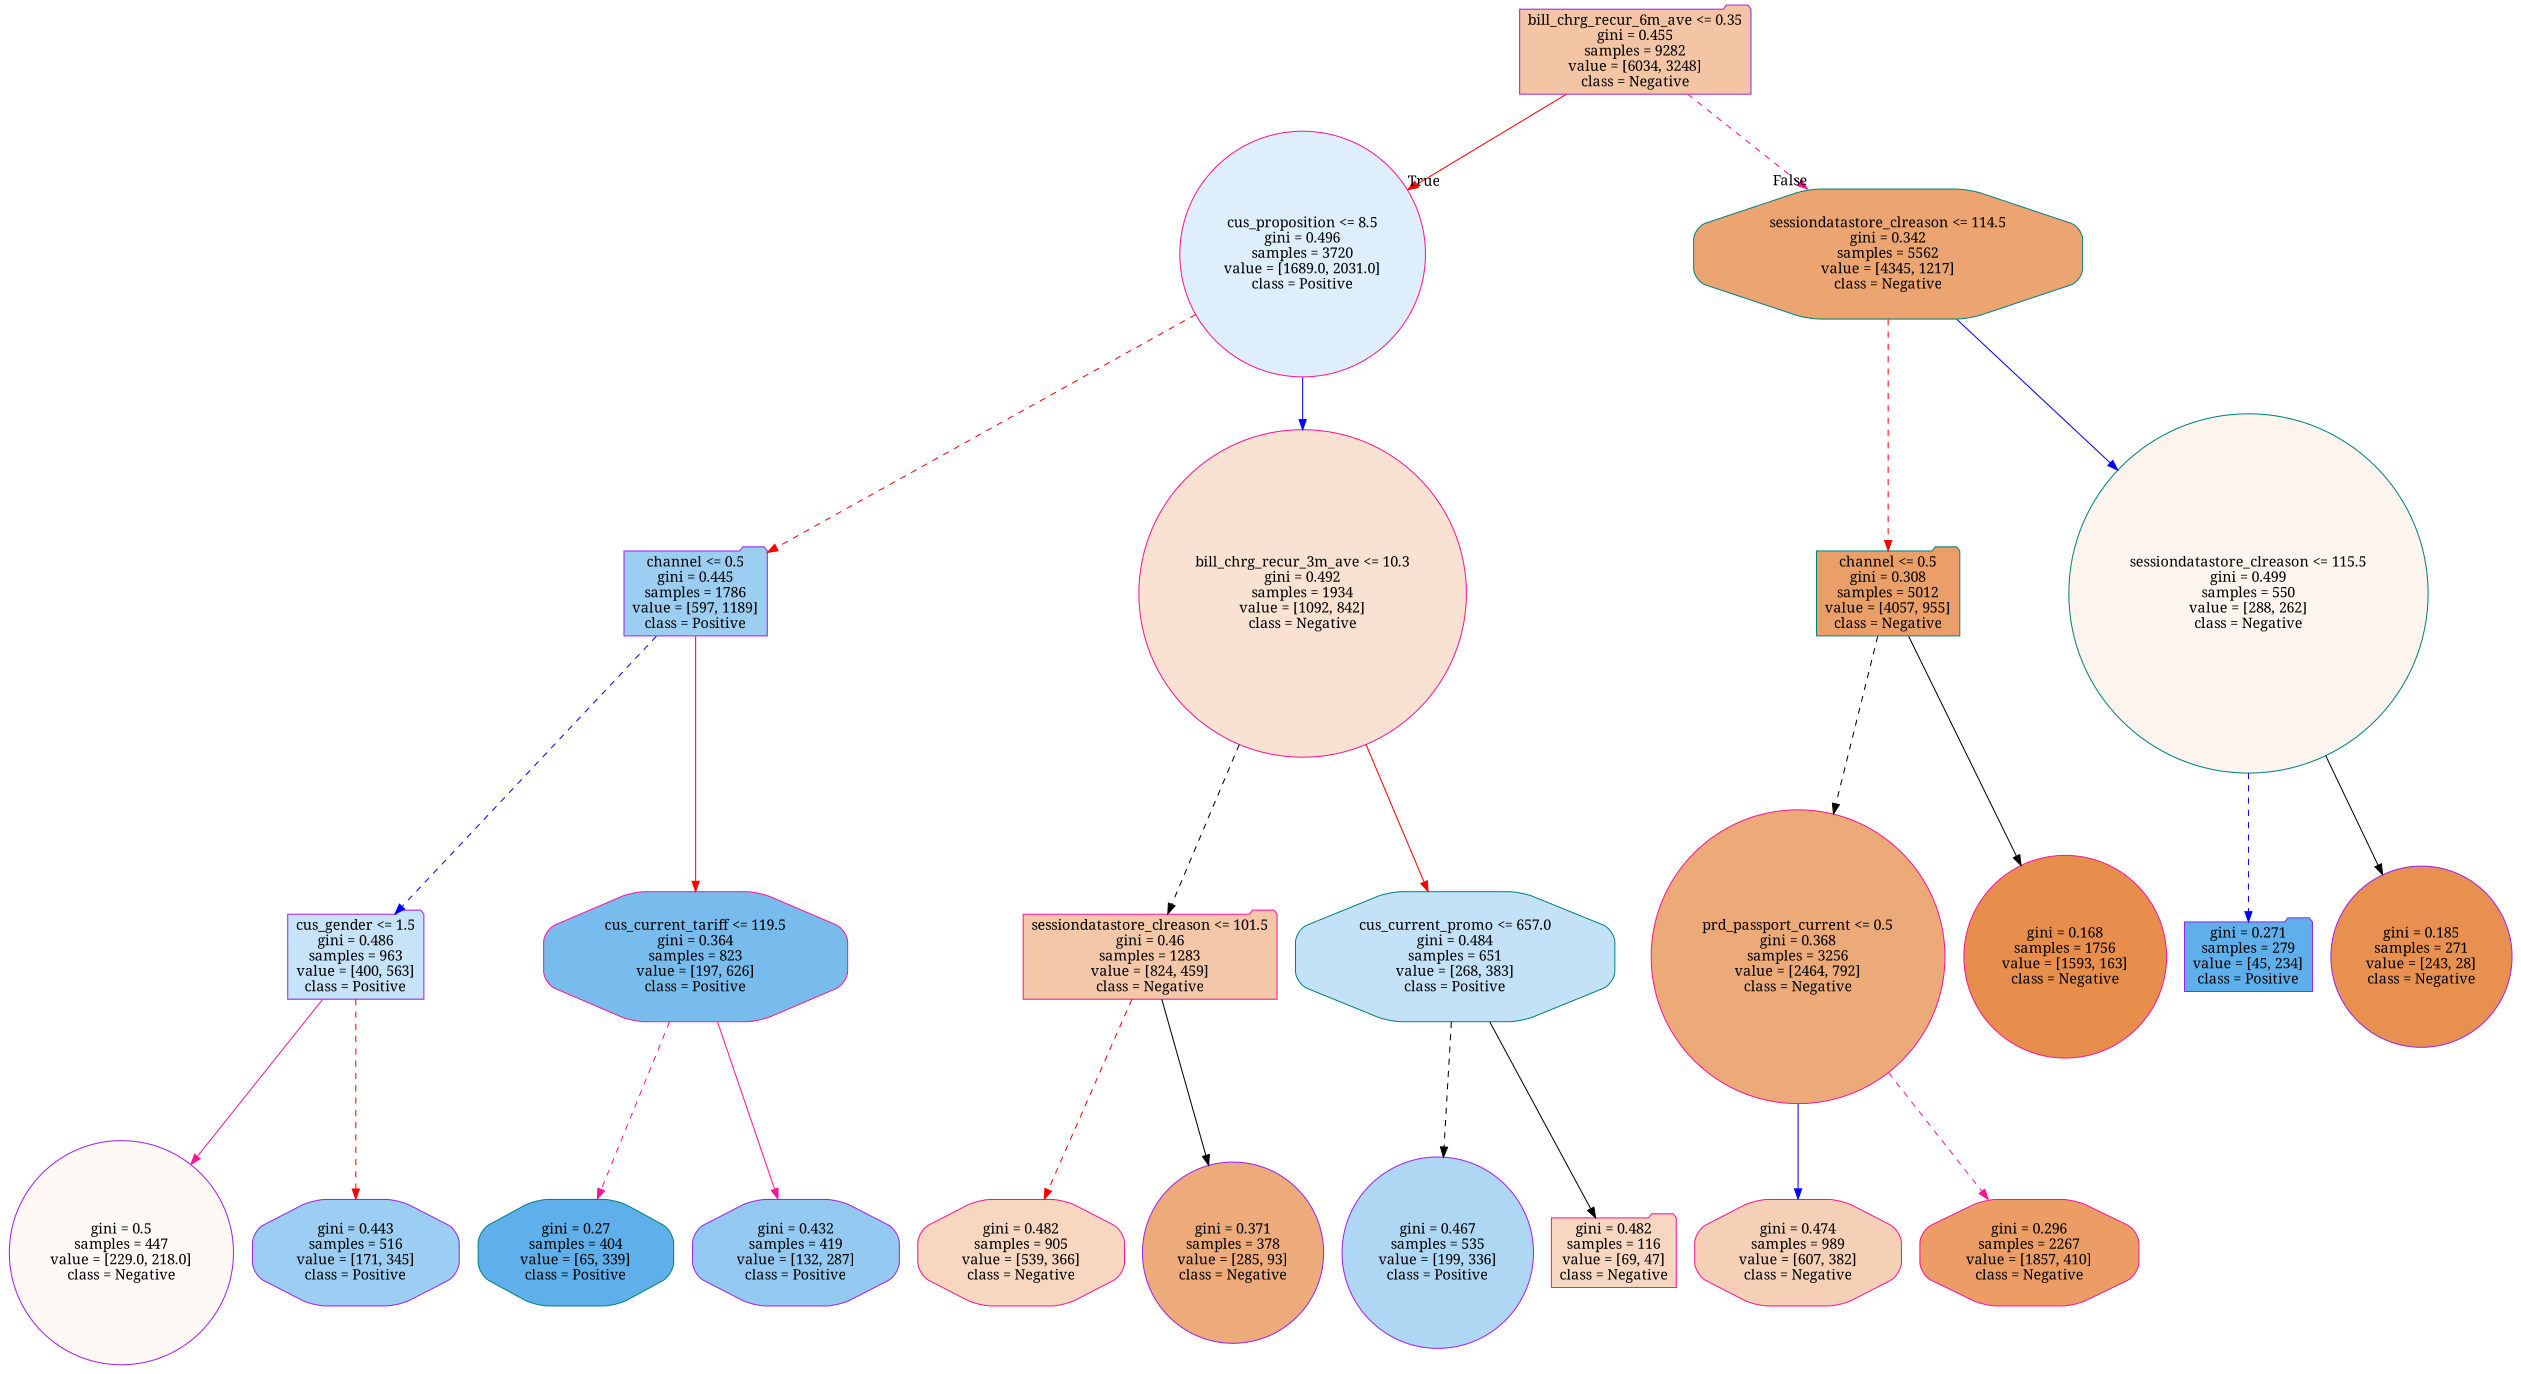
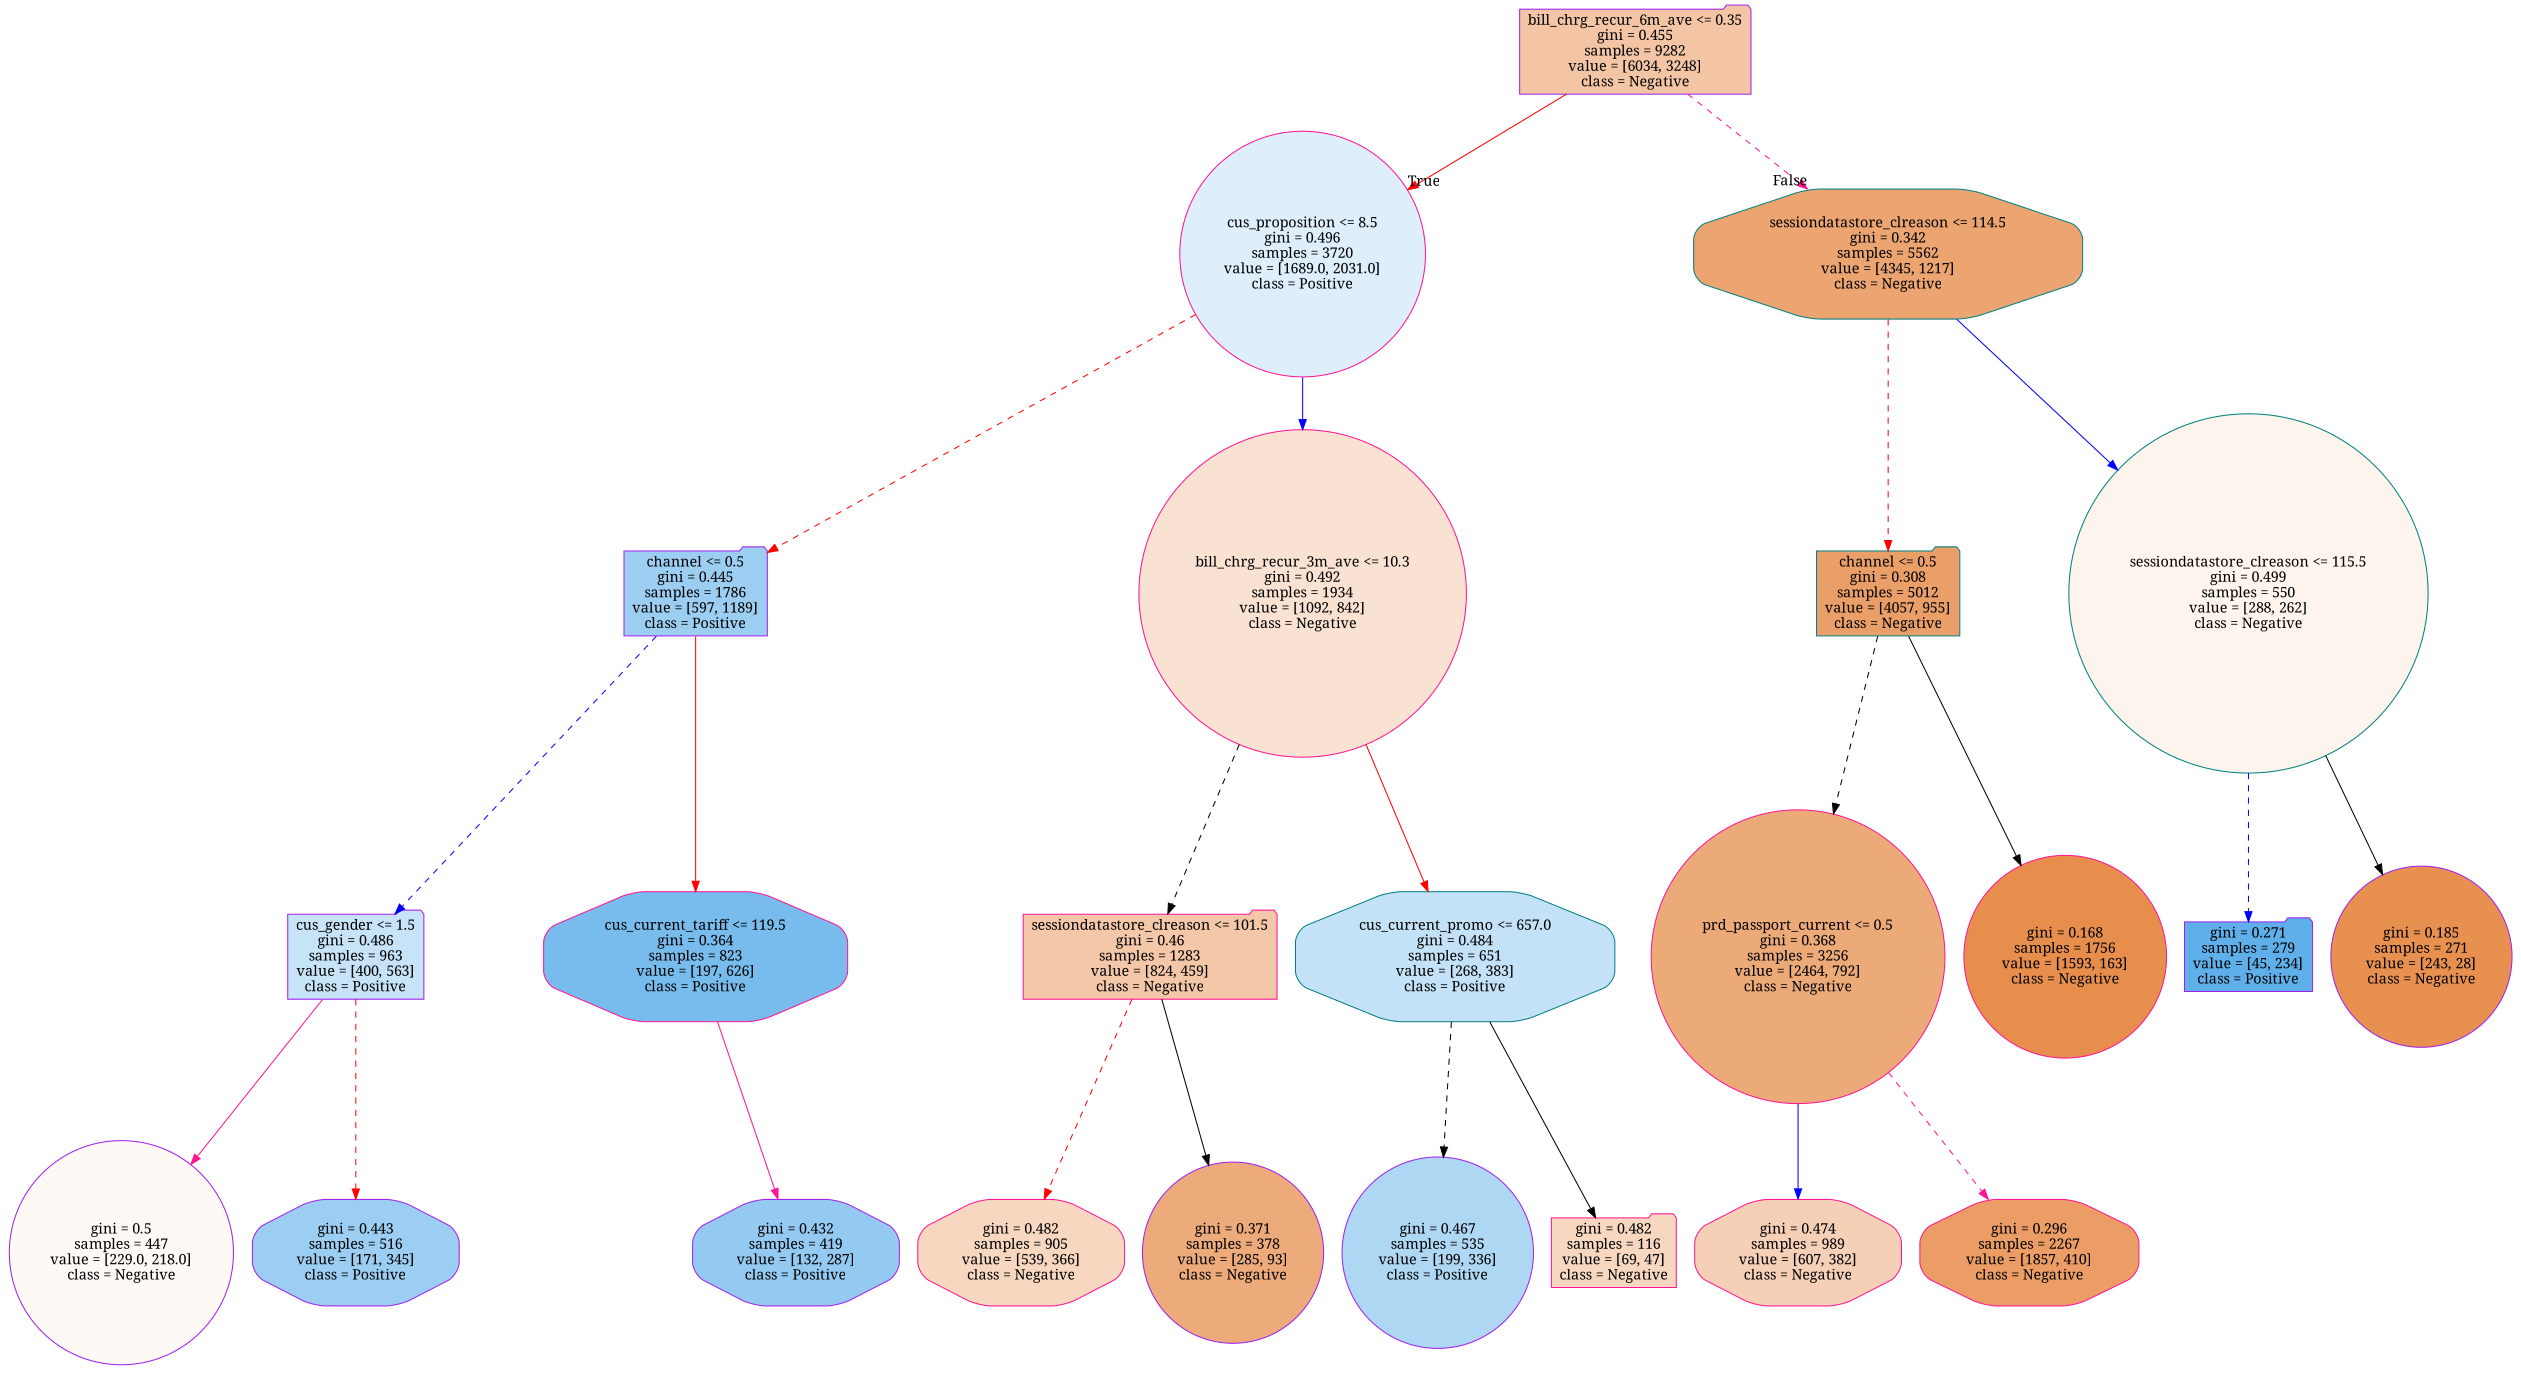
node "gini = 0.27 samples = 404 value = [65, 339] class = Positive": removed
